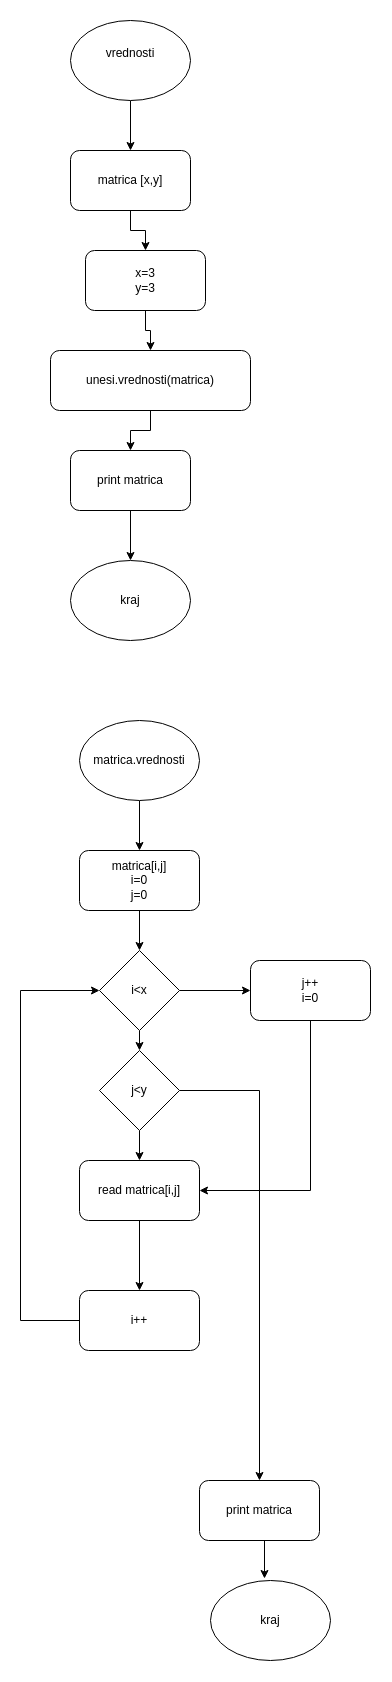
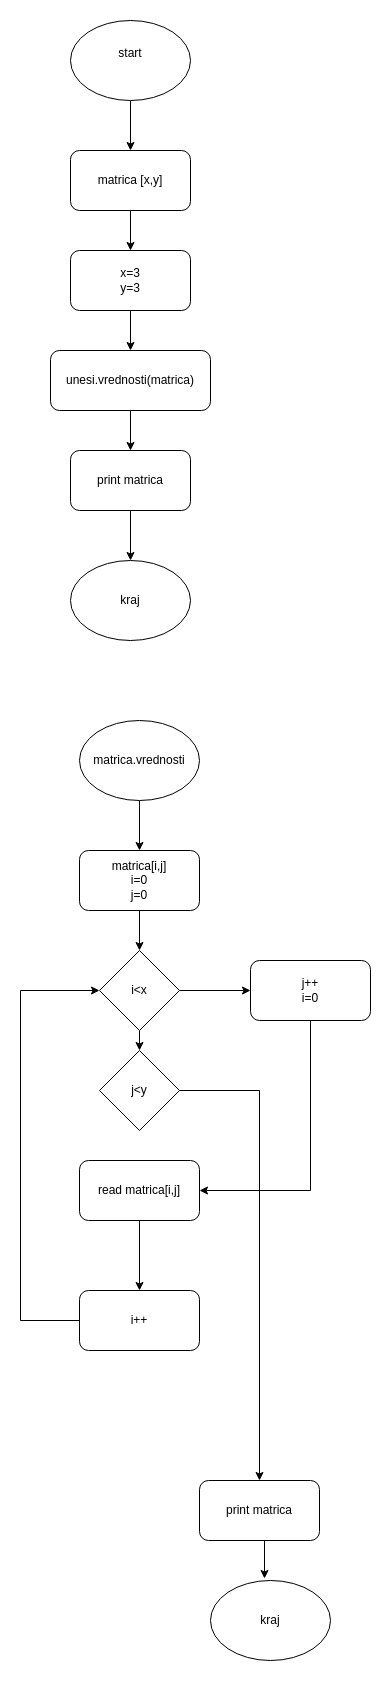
node "vrednosti": label "vrednosti" -> "start"
node "x=3 y=3": moved (146, 281) -> (131, 281)
node "unesi.vrednosti(matrica)": size 200x60 -> 160x60
edge "j<y" -> "read matrica[i,j]": removed
